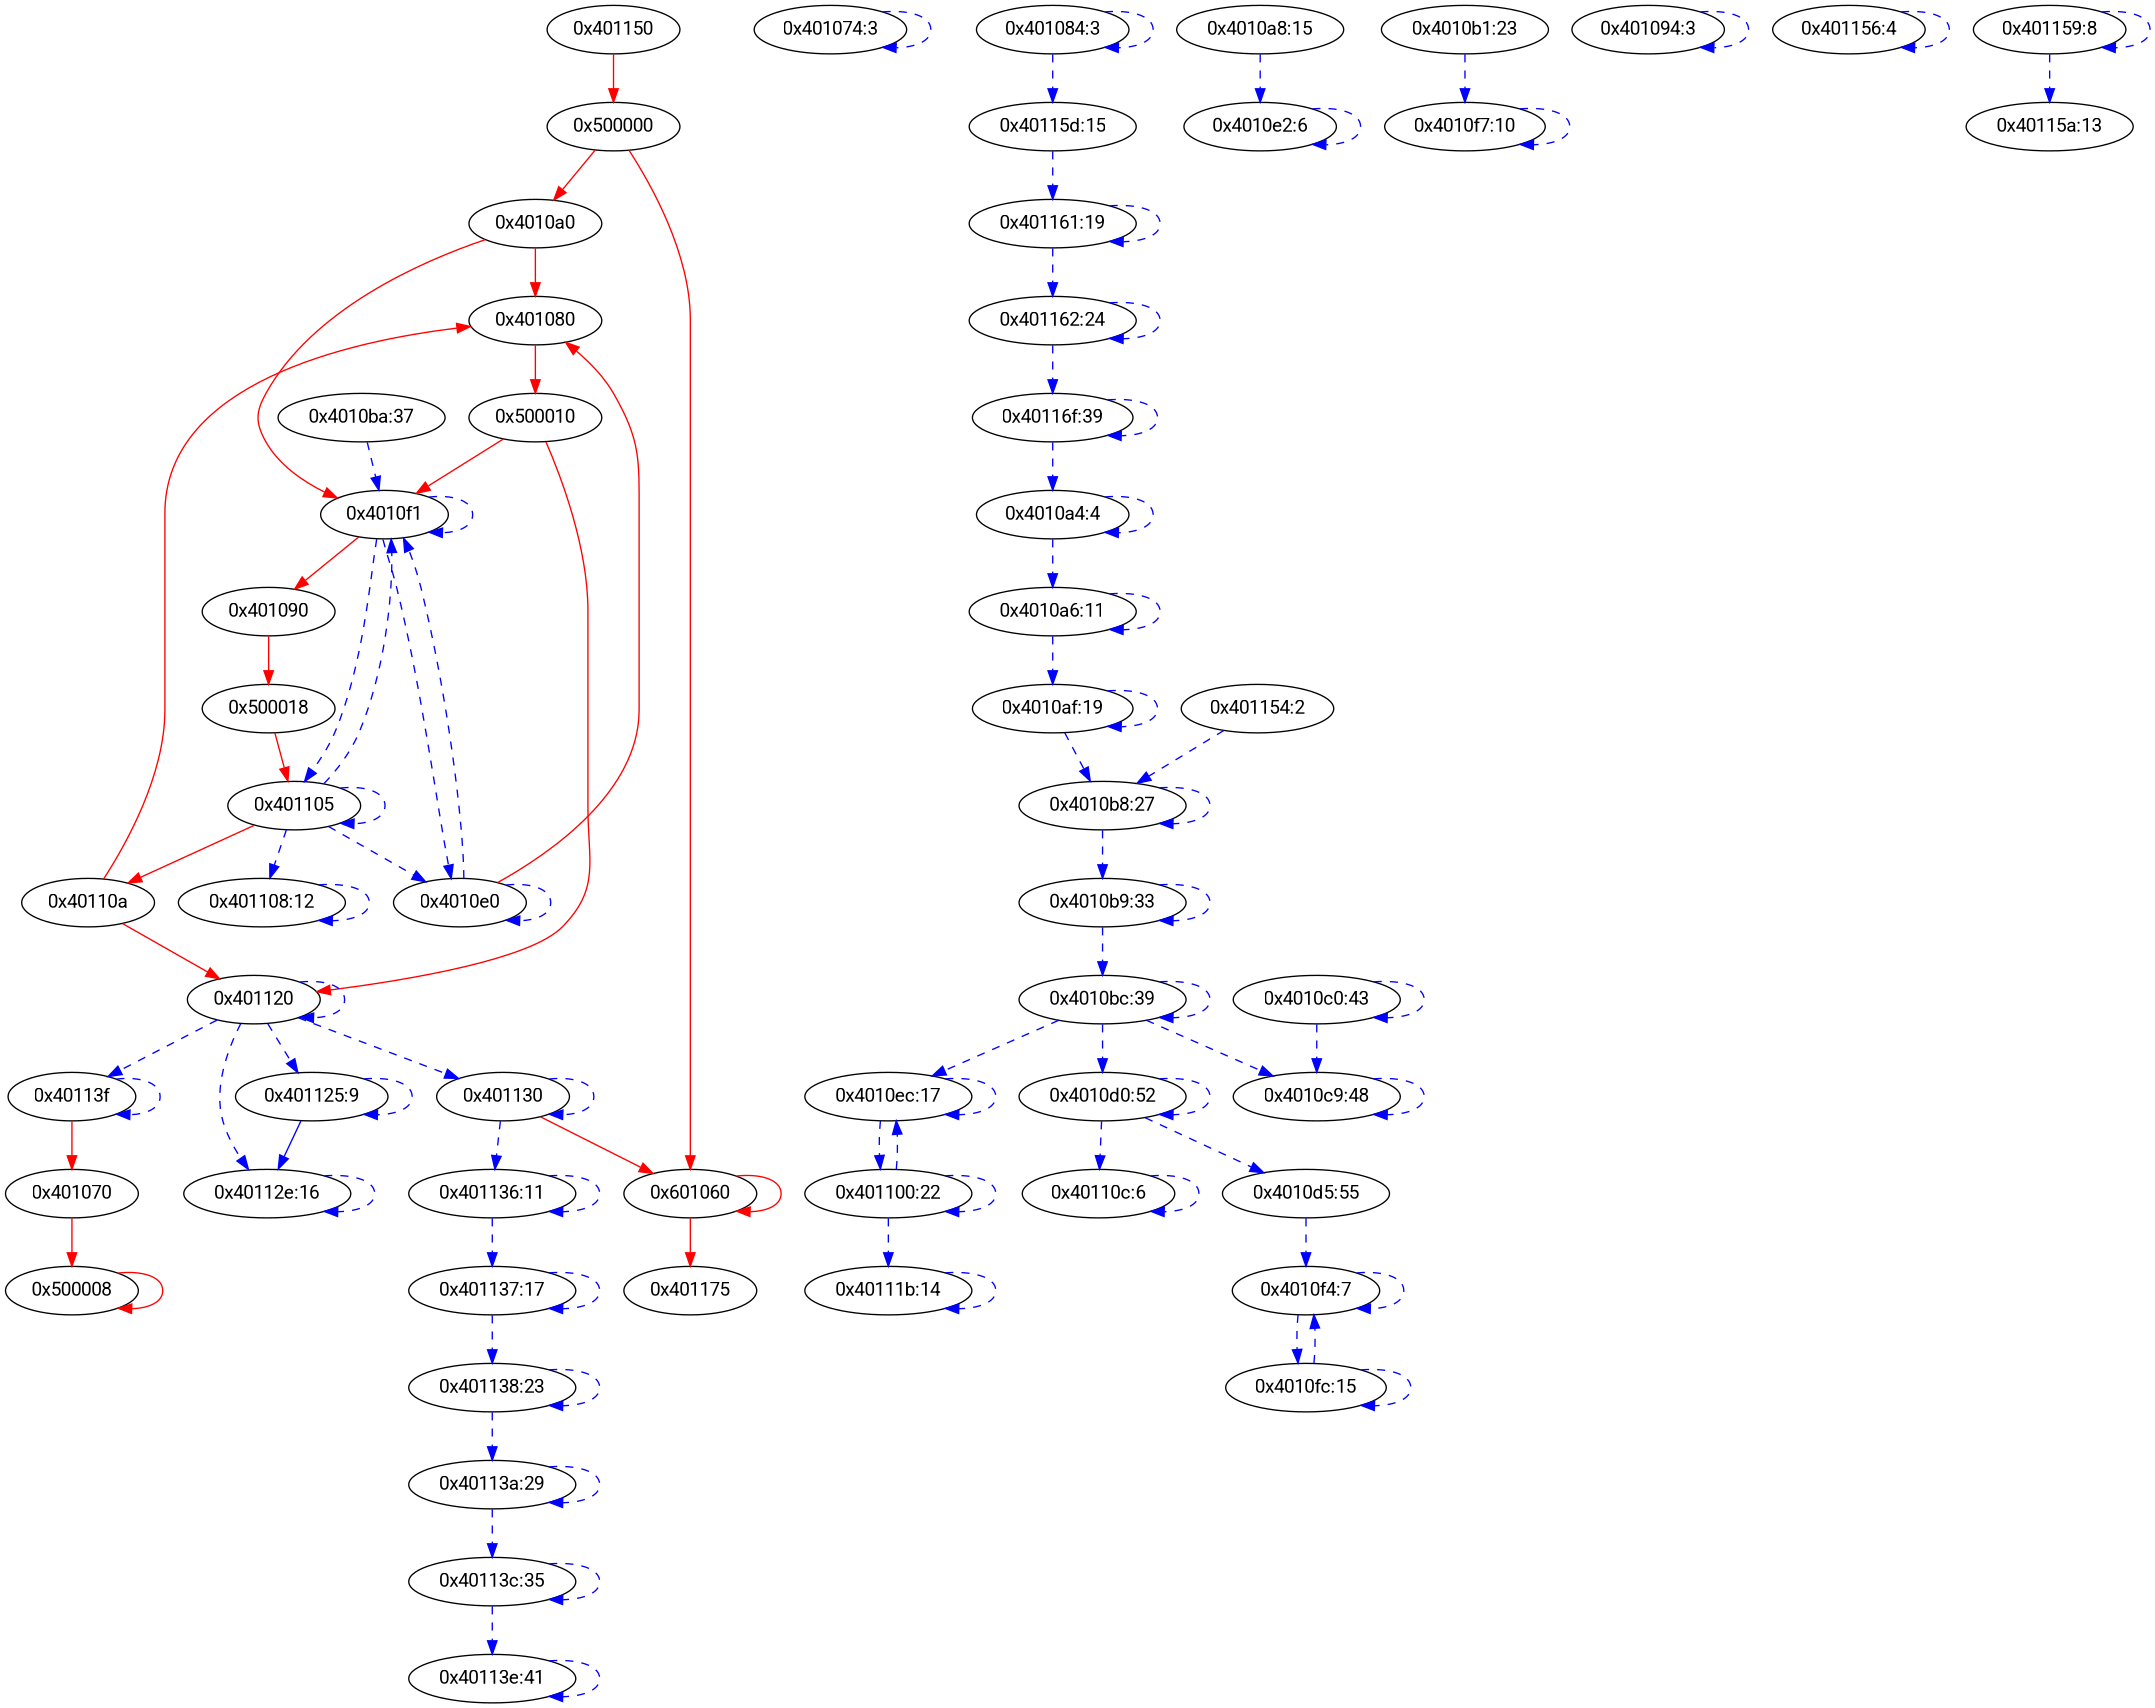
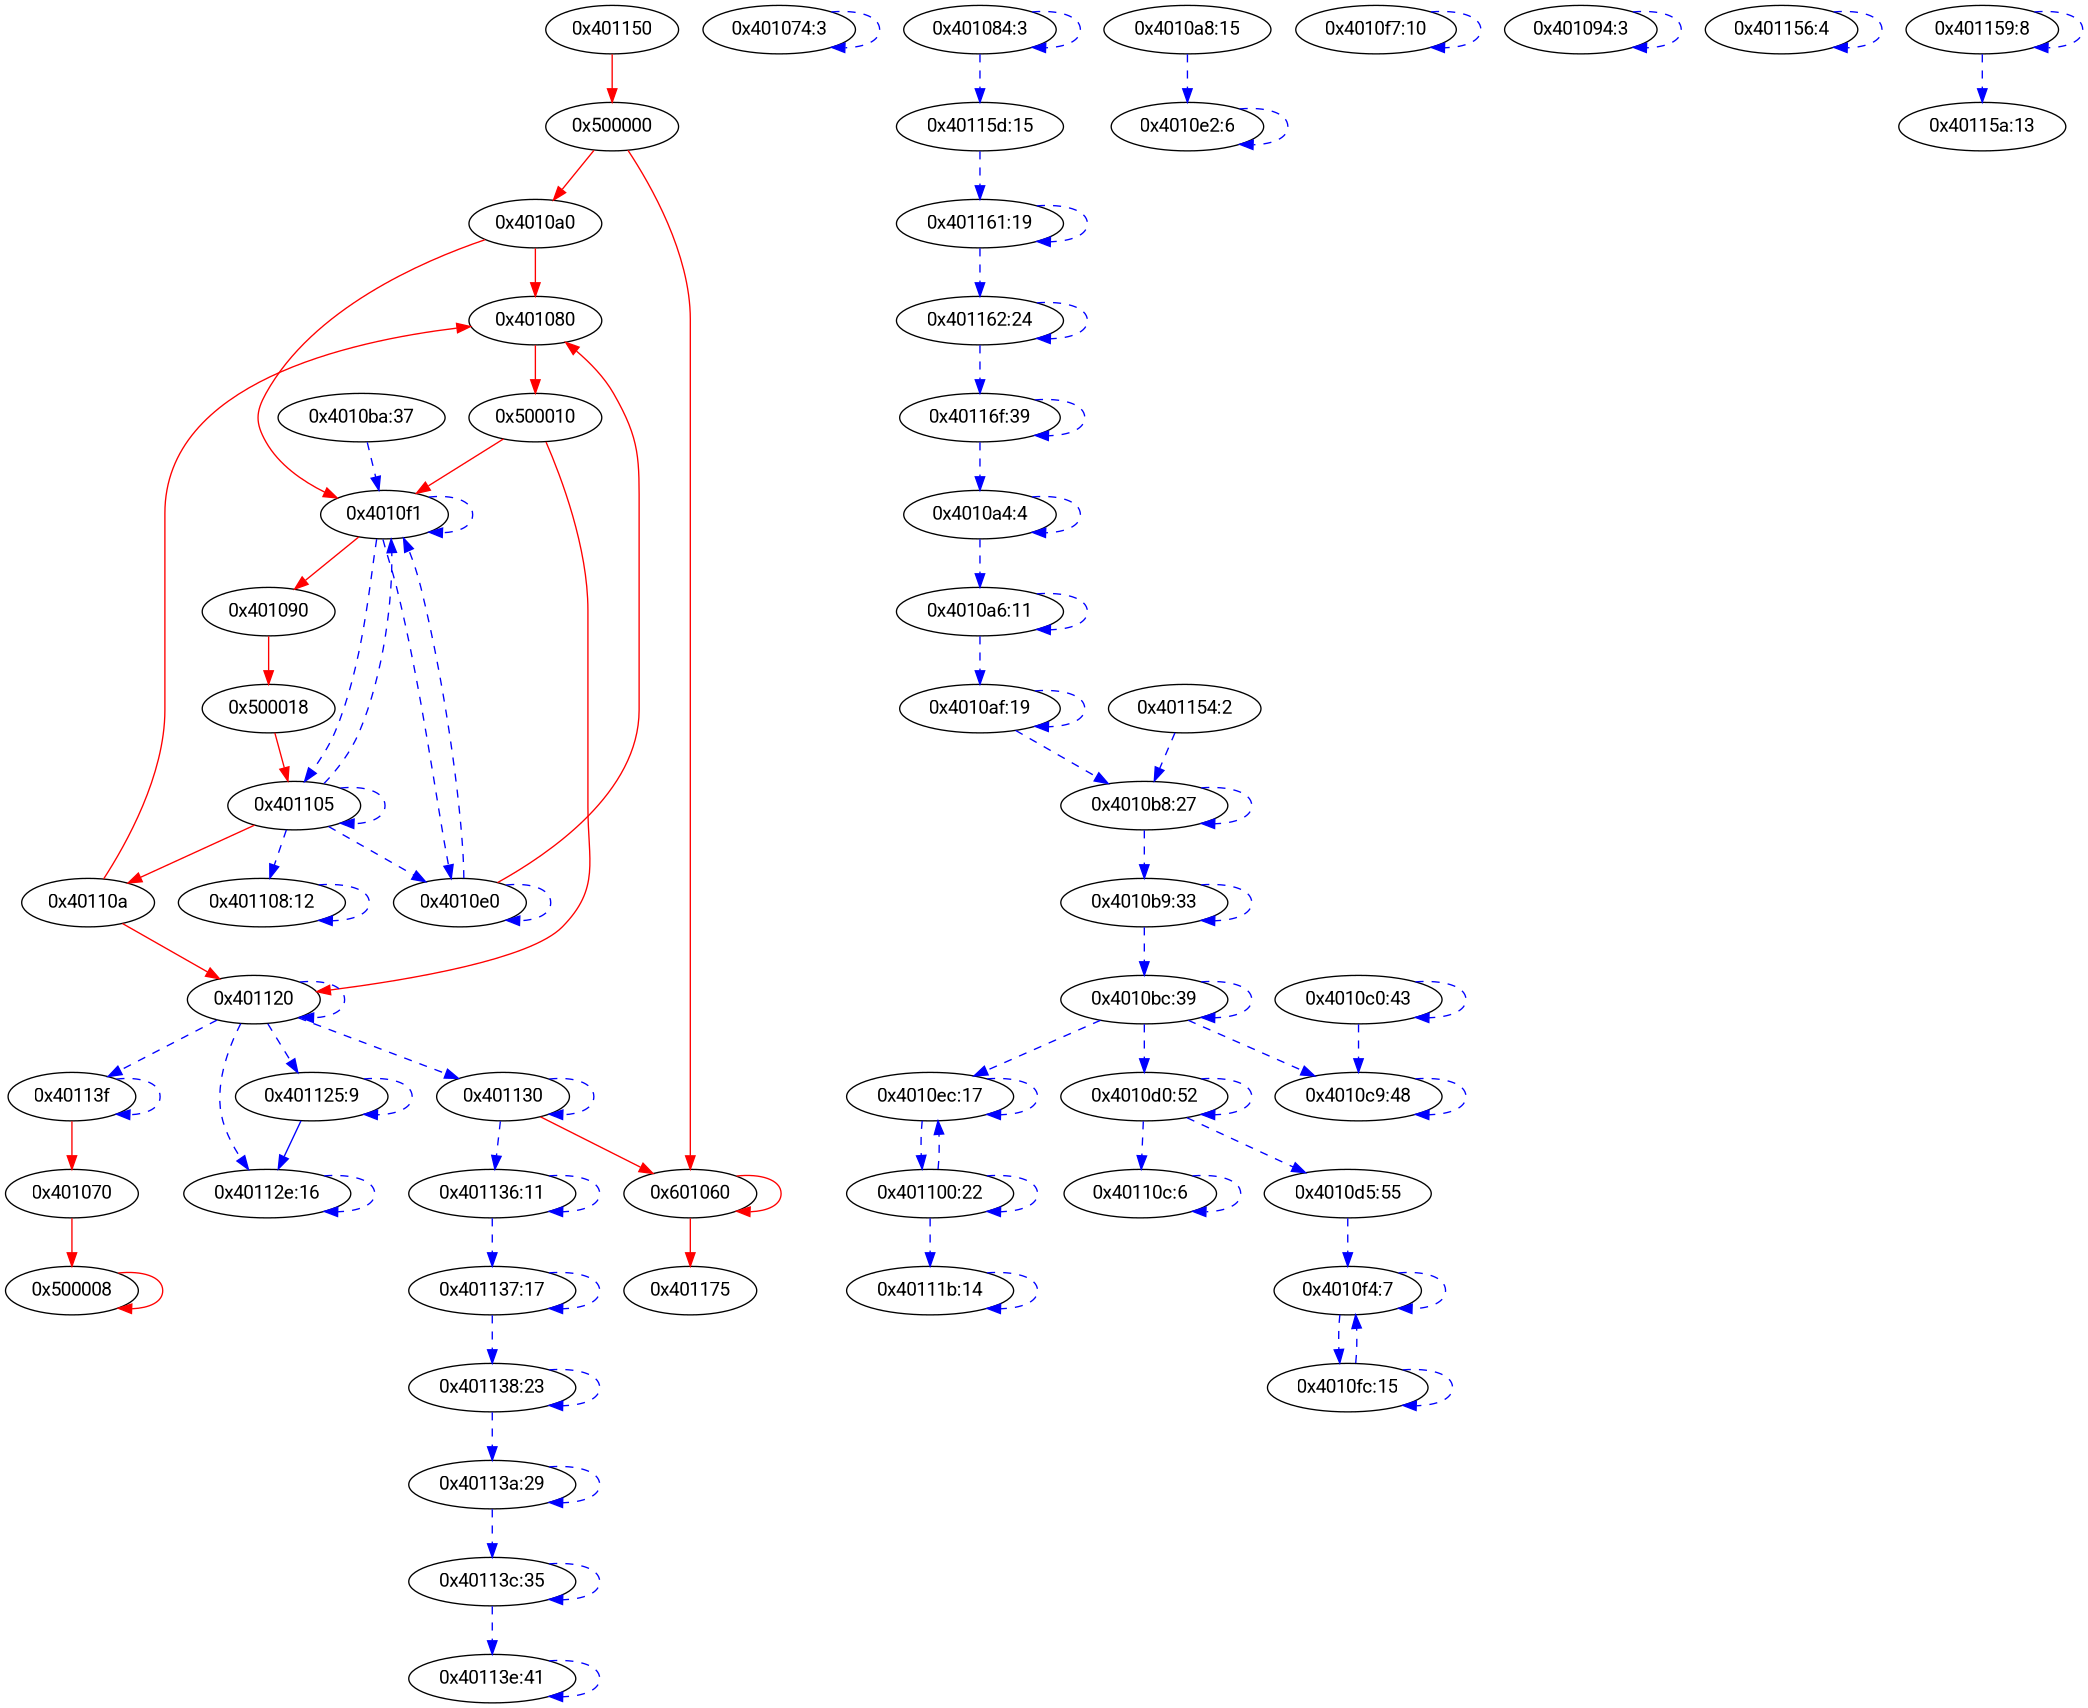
node "0x4010b1:23": removed
